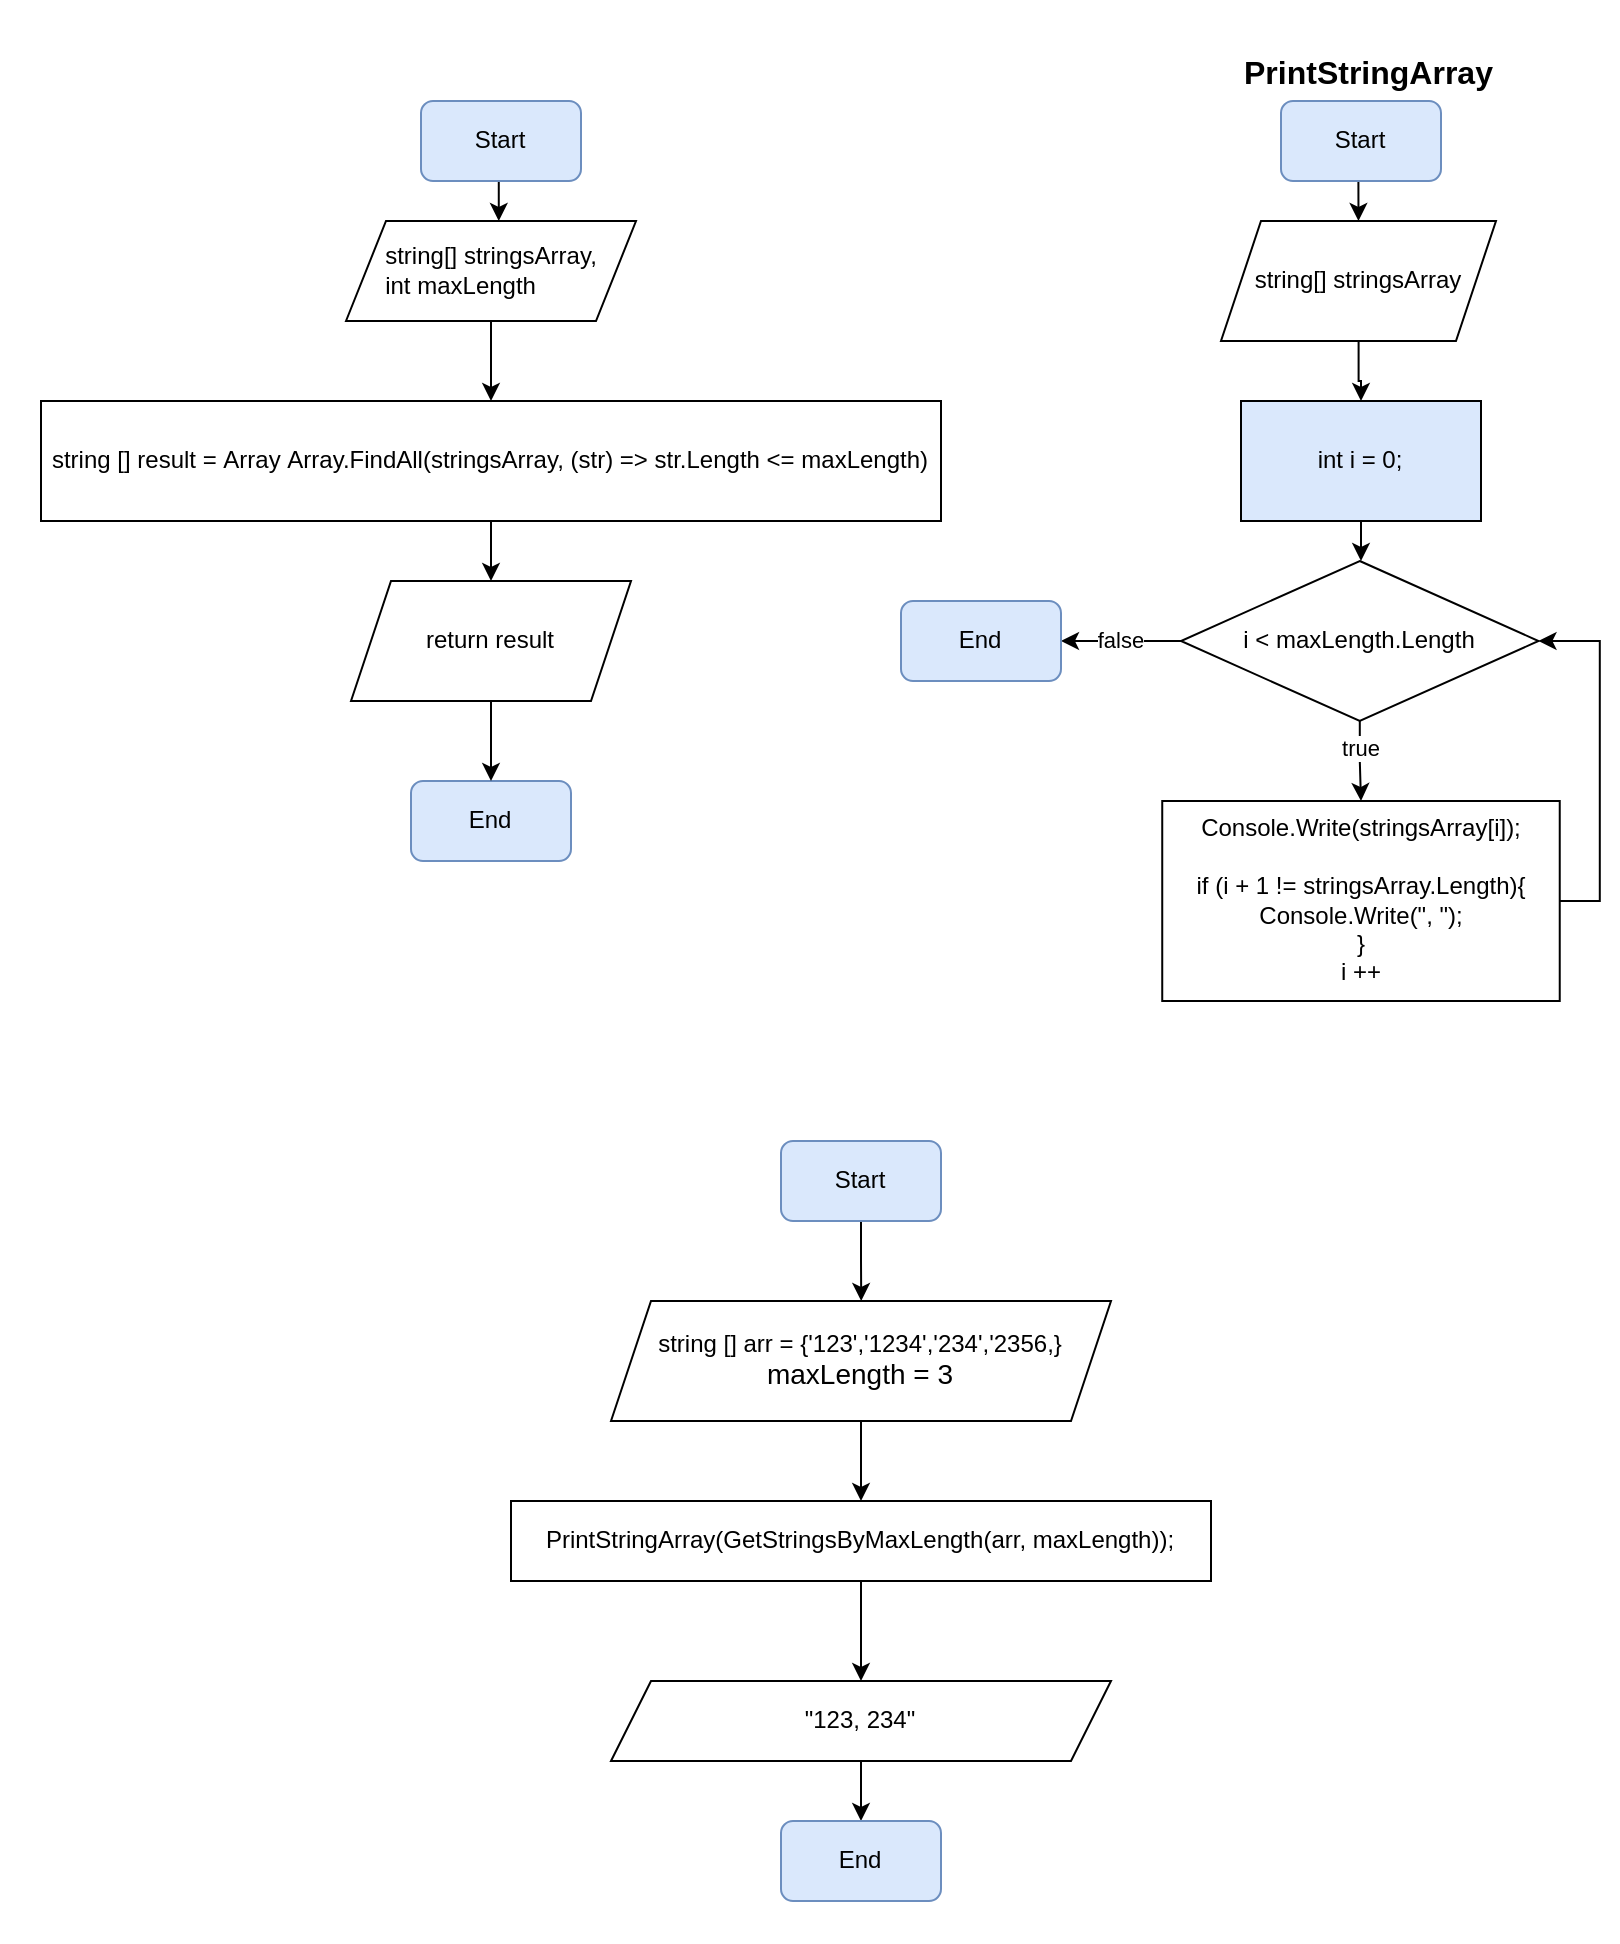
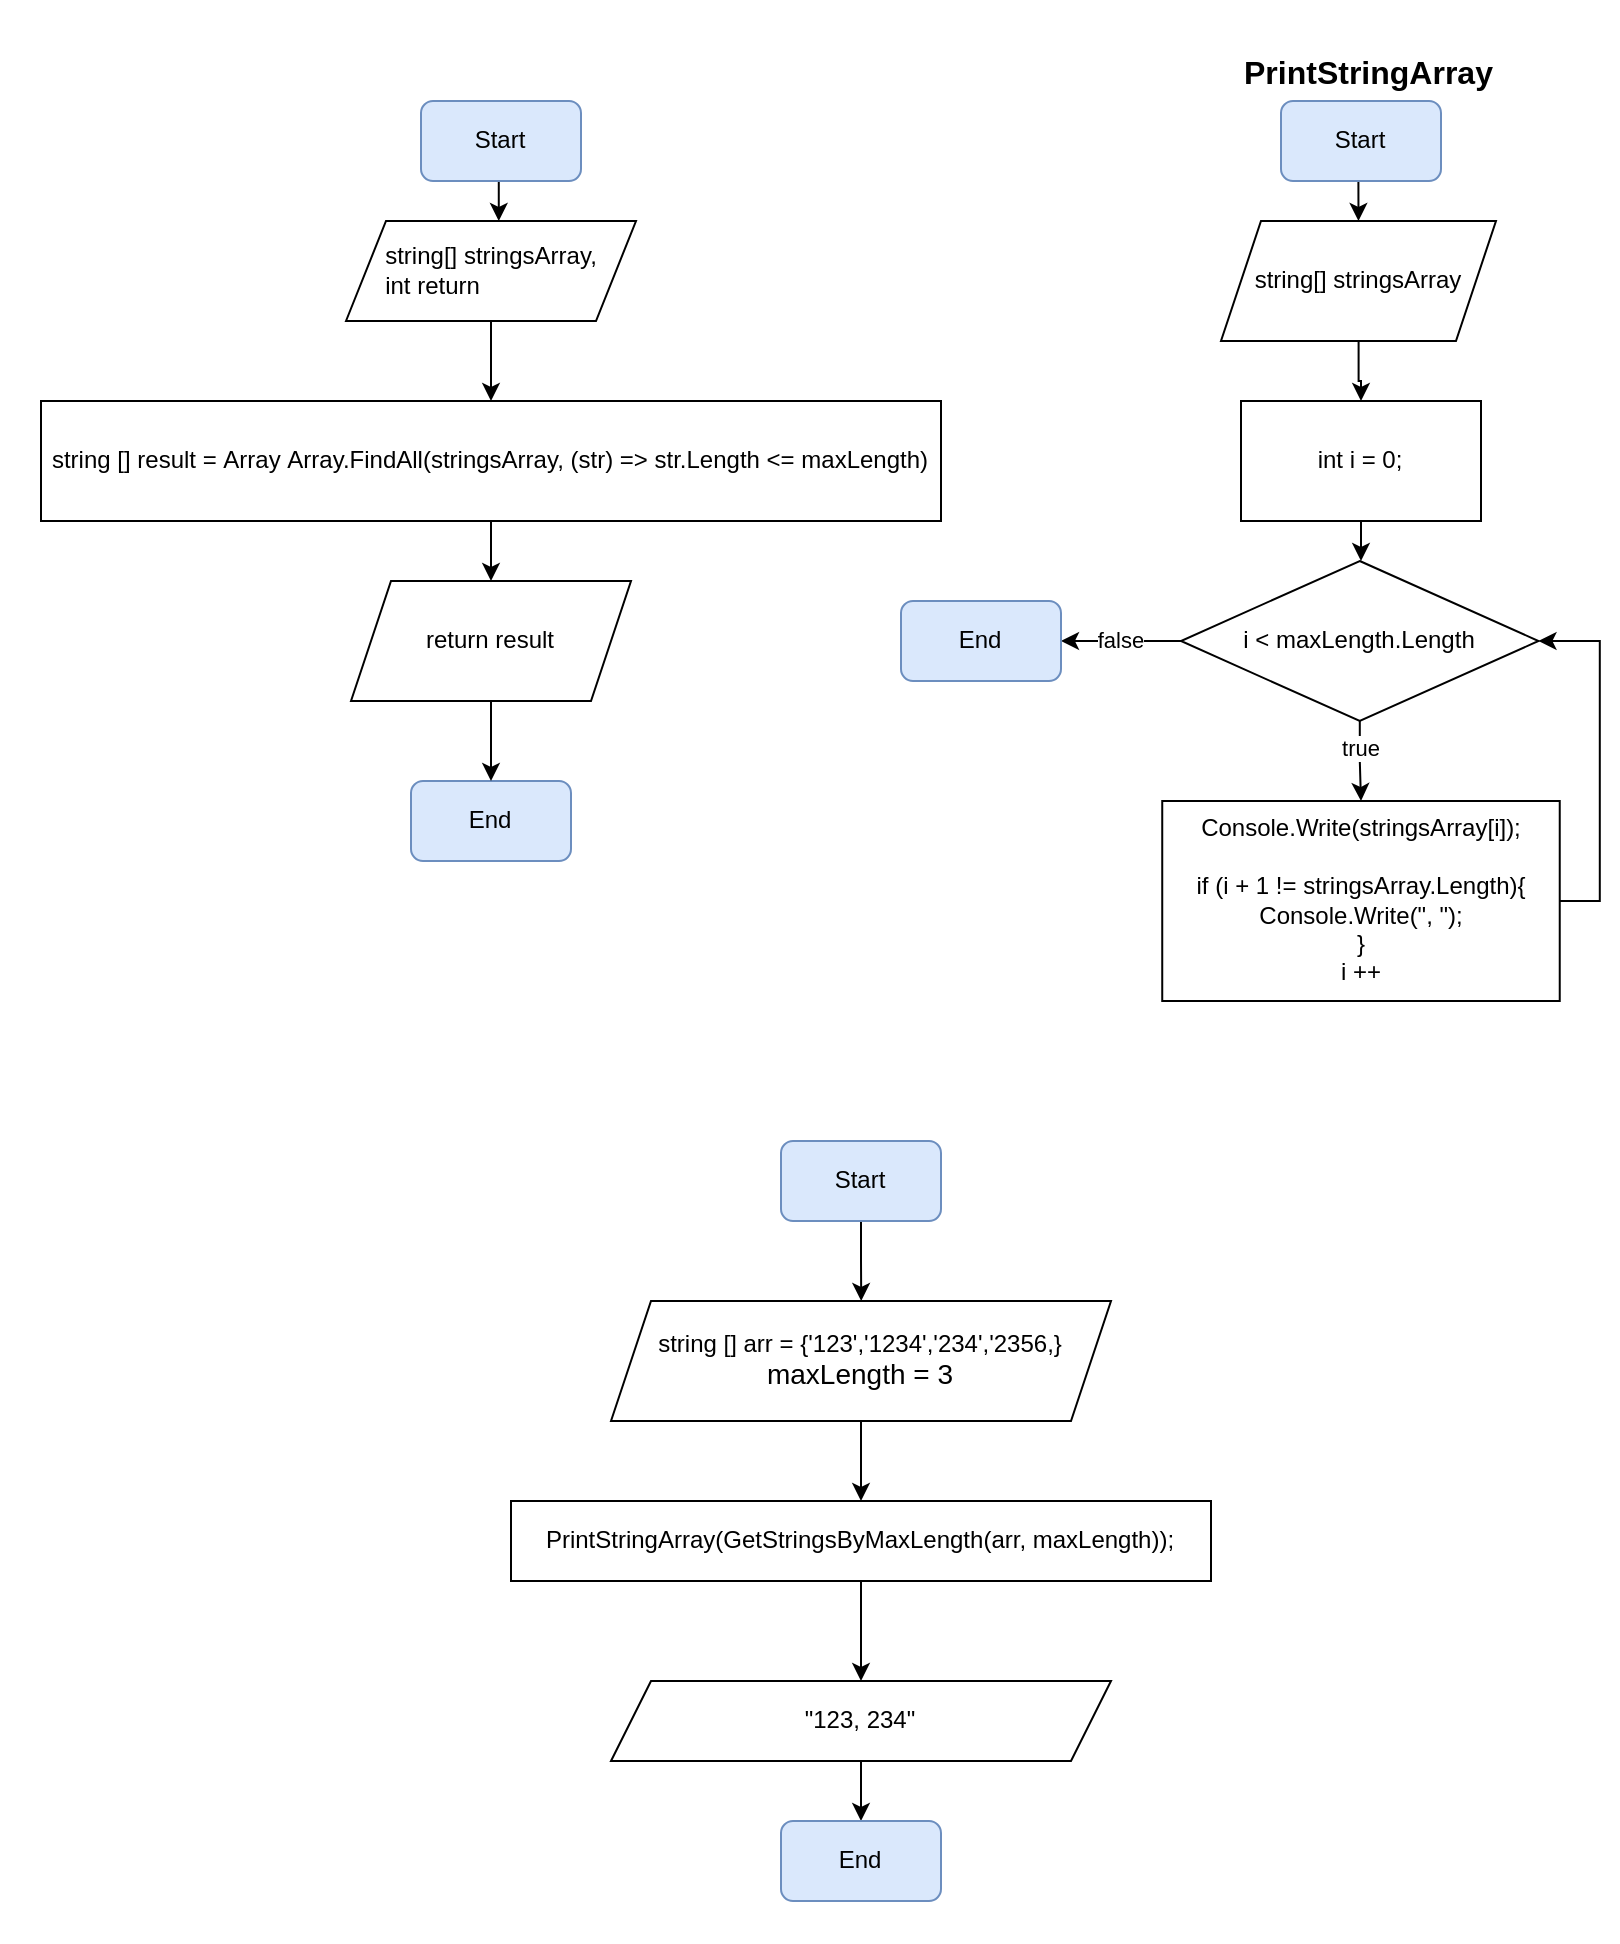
node "string[] stringsArray, int maxLength": label "string[] stringsArray, int maxLength" -> "string[] stringsArray, int return"
node "int i = 0;": fillcolor #dae8fc -> #ffffff
